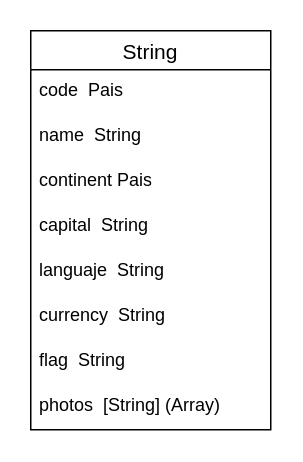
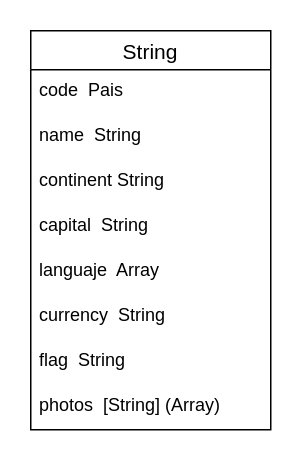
node "continent Pais": label "continent Pais" -> "continent String"
node "languaje String": label "languaje String" -> "languaje Array"
